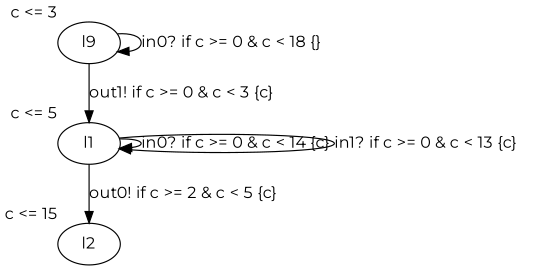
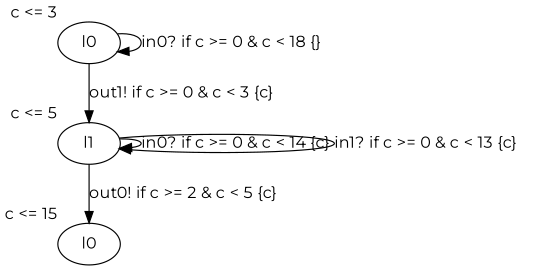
node "l9 c <= 3": label "l9 c <= 3" -> "l0 c <= 3"
node "l2 c <= 15": label "l2 c <= 15" -> "l0 c <= 15"
